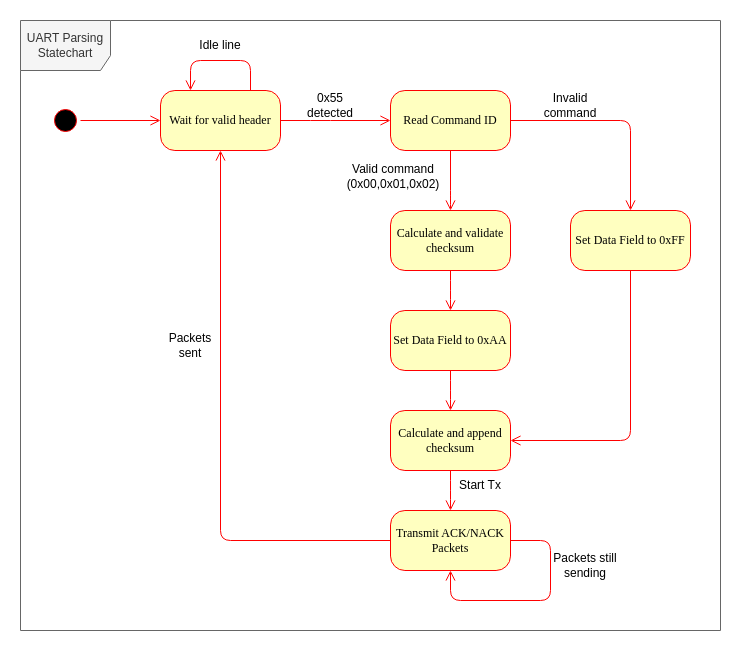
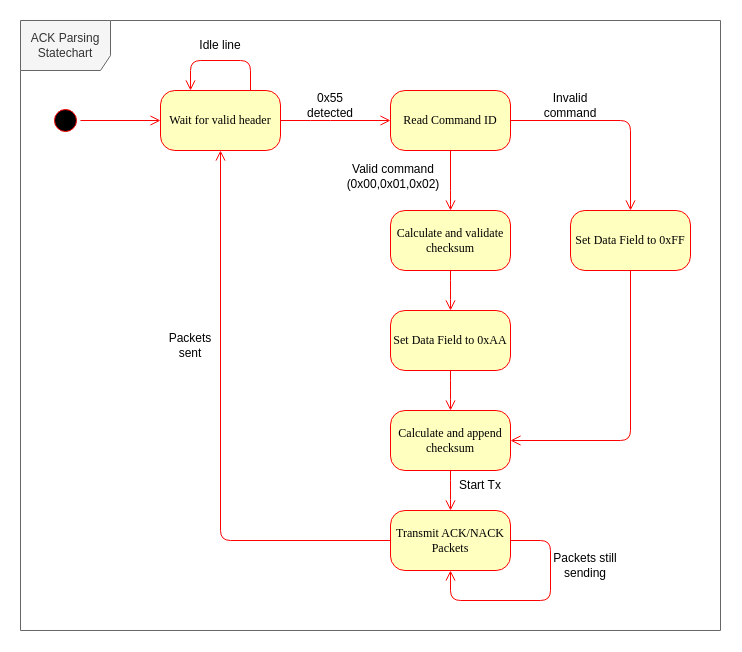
node "UART Parsing Statechart": label "UART Parsing Statechart" -> "ACK Parsing Statechart"
